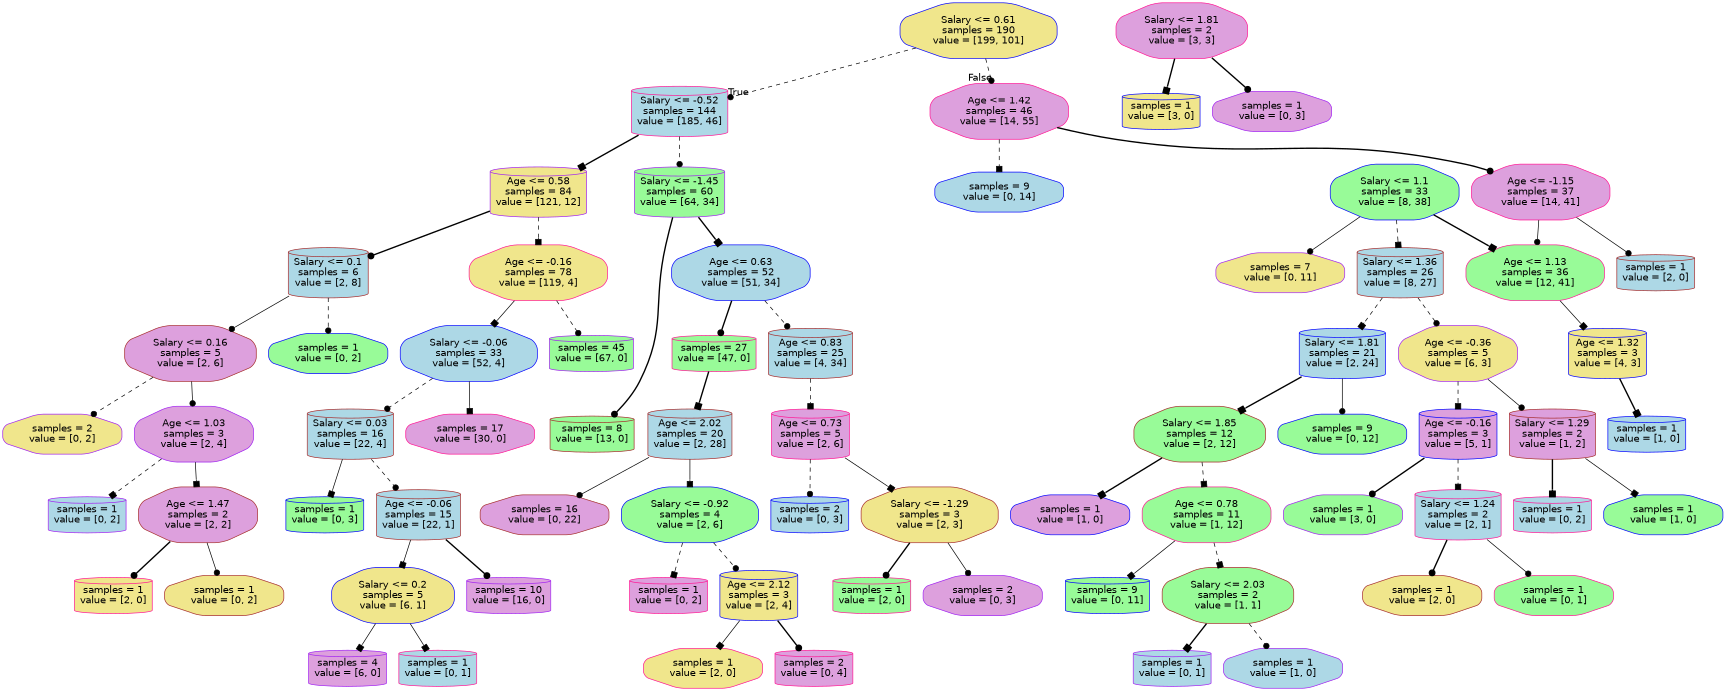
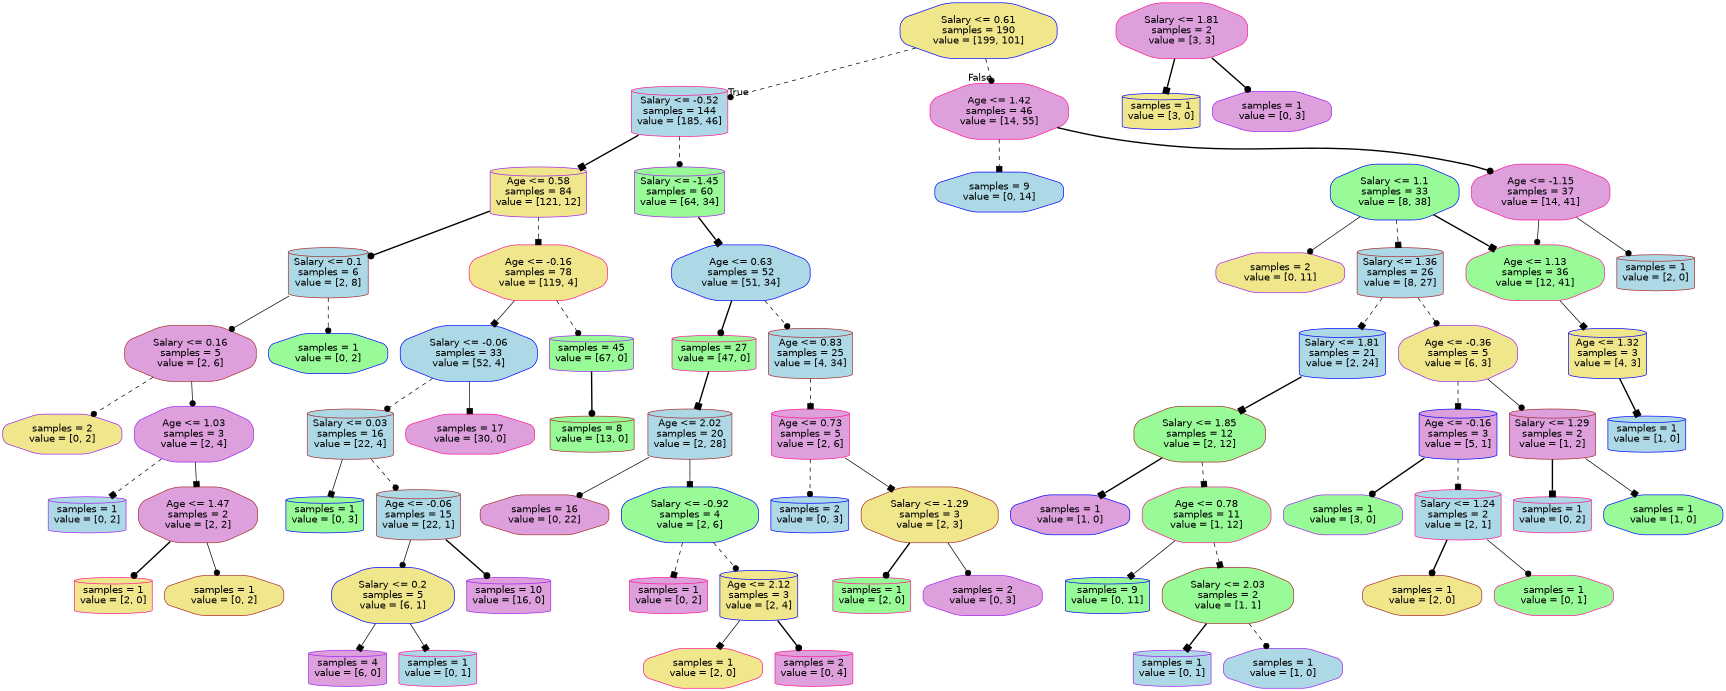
node "samples = 7 value = [0, 11]": label "samples = 7 value = [0, 11]" -> "samples = 2 value = [0, 11]"
edge "Salary <= -1.45 samples = 60 value = [64, 34]" -> "samples = 8 value = [13, 0]": now "samples = 45 value = [67, 0]" -> "samples = 8 value = [13, 0]"
node "samples = 9 value = [0, 12]": removed
edge "Age <= -0.06 samples = 15 value = [22, 1]" -> "Salary <= 0.2 samples = 5 value = [6, 1]": arrowhead box -> dot
